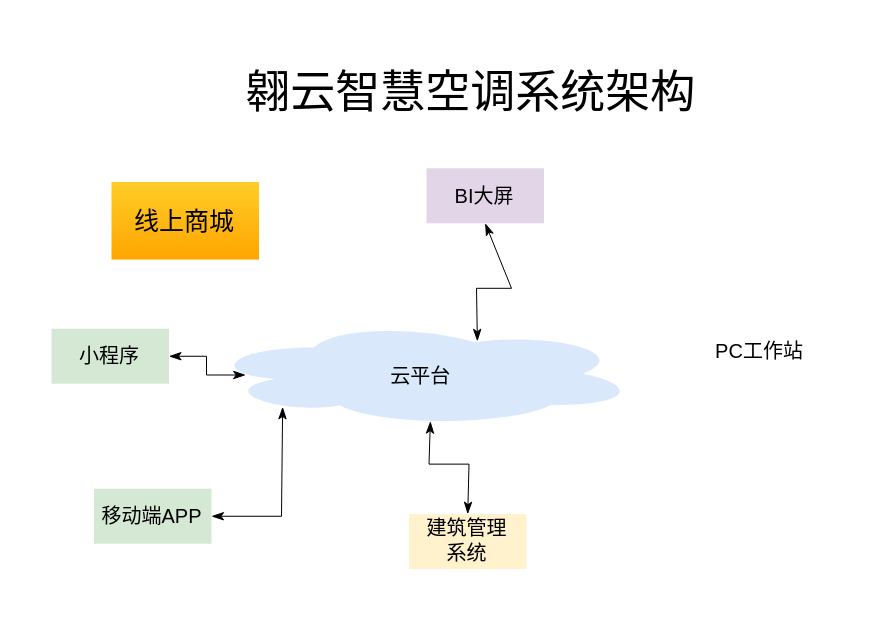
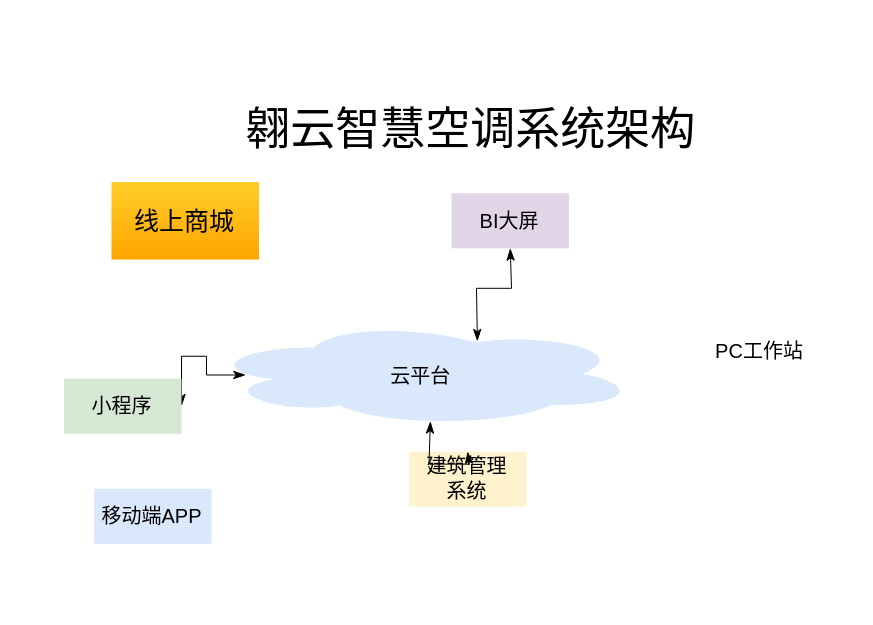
node "翱云智慧空调系统架构": moved (496, 76) -> (496, 114)
node "BI大屏": moved (485, 196) -> (510, 221)
node "小程序": moved (110, 356) -> (123, 406)
edge "云平台" -- "移动端APP": removed
node "移动端APP": fillcolor #d5e8d4 -> #dae8fc
node "建筑管理 系统": moved (468, 542) -> (468, 479)
